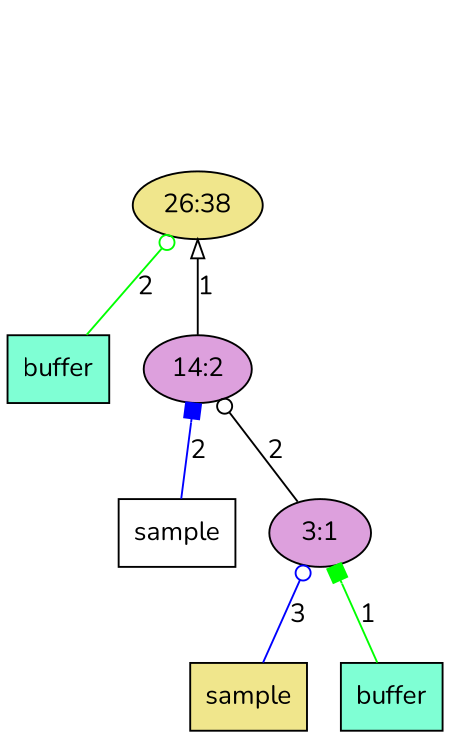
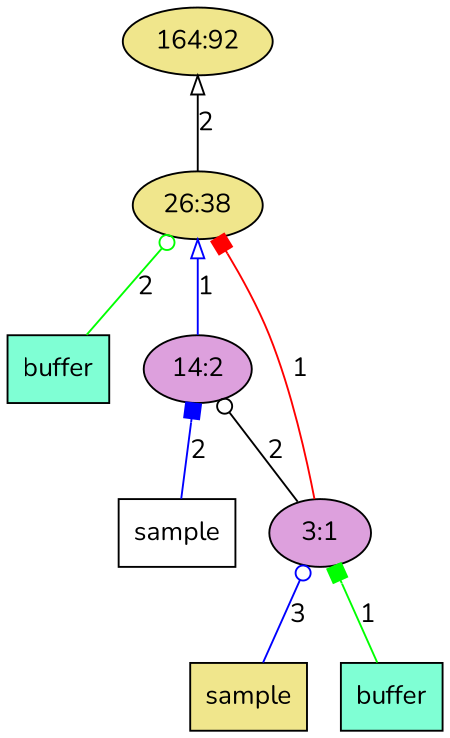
node "164:92": added
edge "14:2" -> "26:38": color black -> blue
edge "3:1" -> "26:38": added, label "1"
